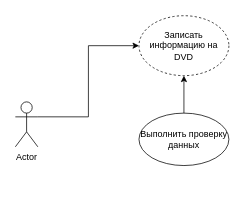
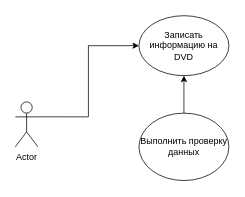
node "Записать информацию на DVD": style dashed -> solid
node "Выполнить проверку данных": size 90x53 -> 90x68
